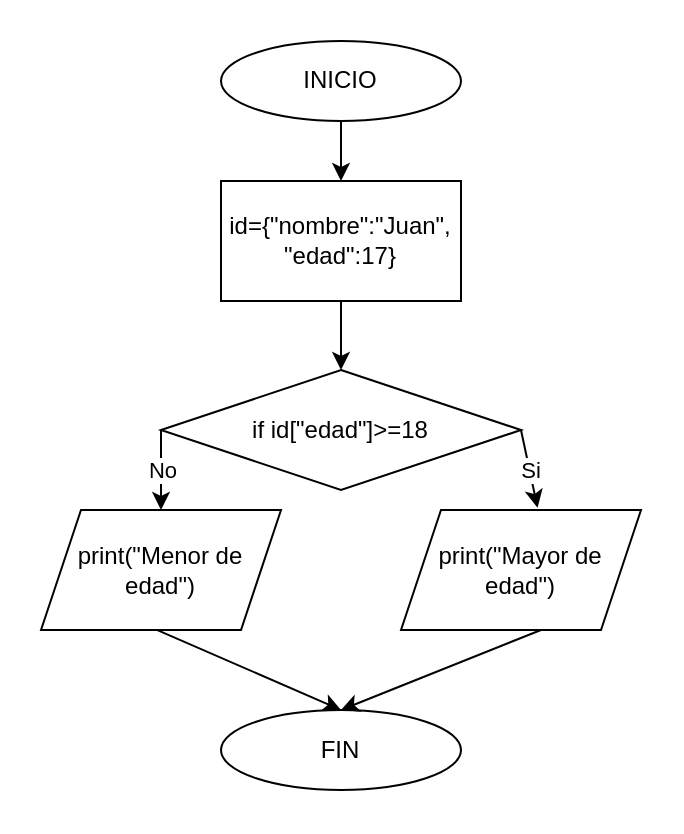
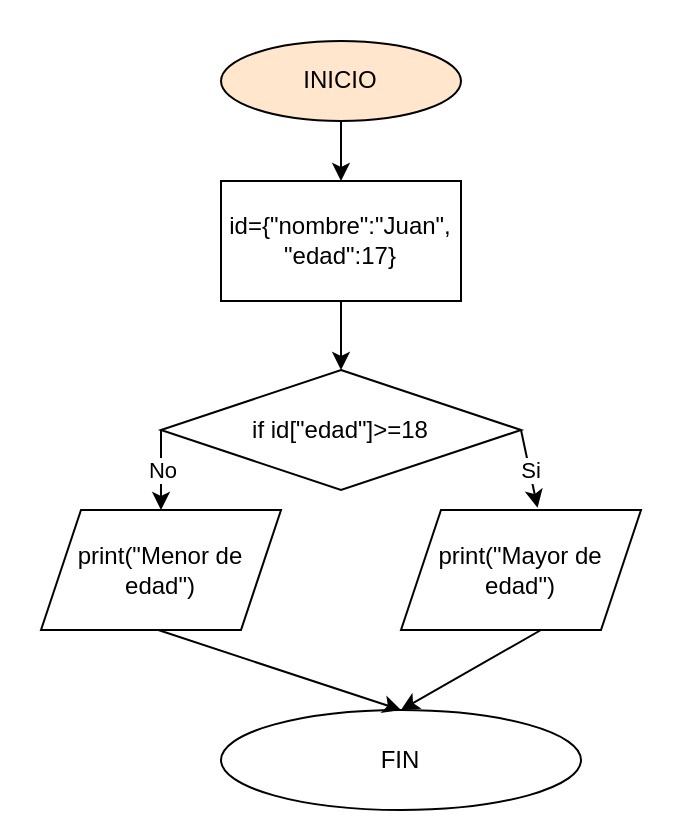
node "INICIO": fillcolor #ffffff -> #ffe6cc
node "FIN": size 240x80 -> 360x100
